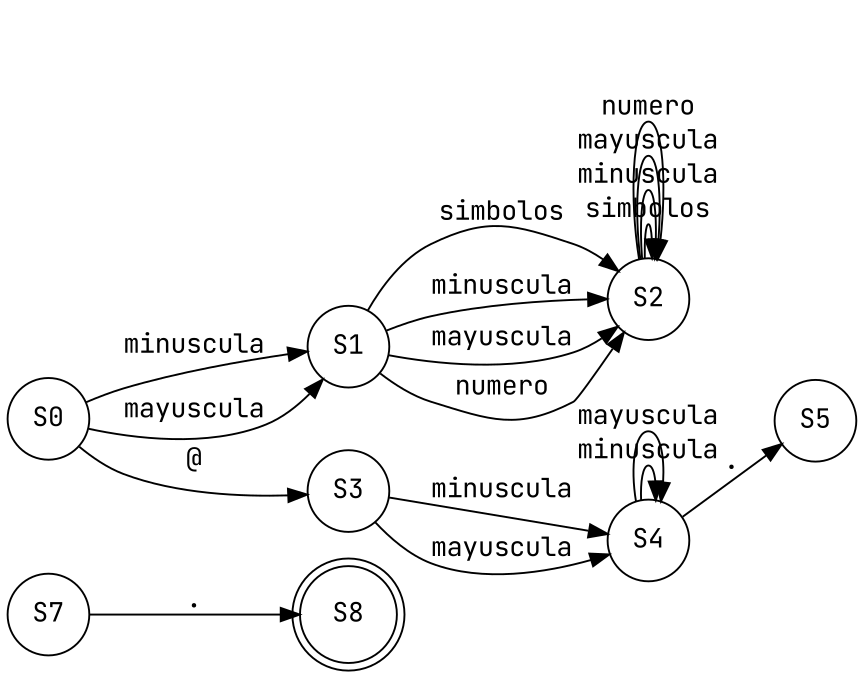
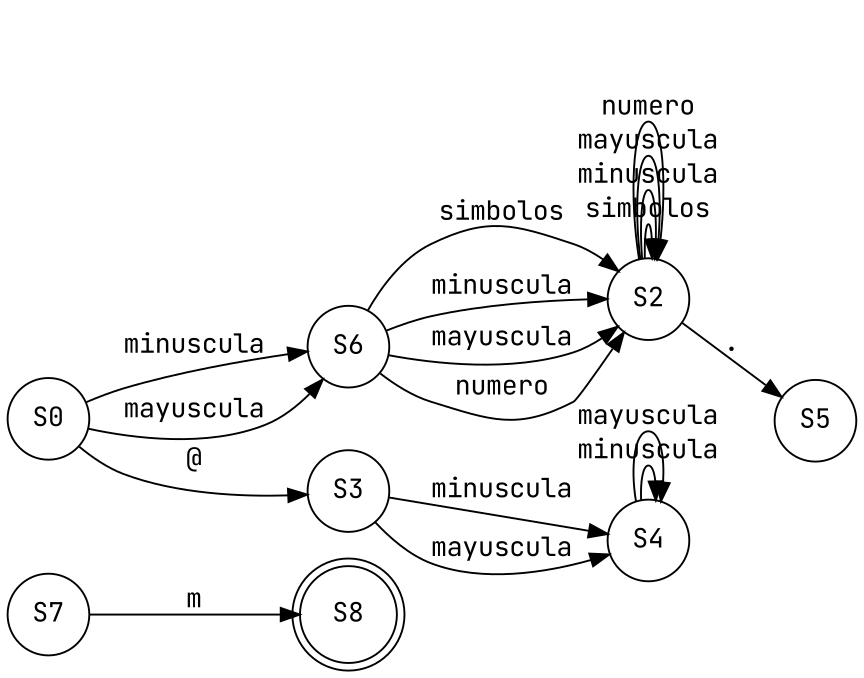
node "S1": label "S1" -> "S6"
edge "S4" -> "S5": now "S2" -> "S5"
edge "S7" -> "S8": label "." -> "m"
